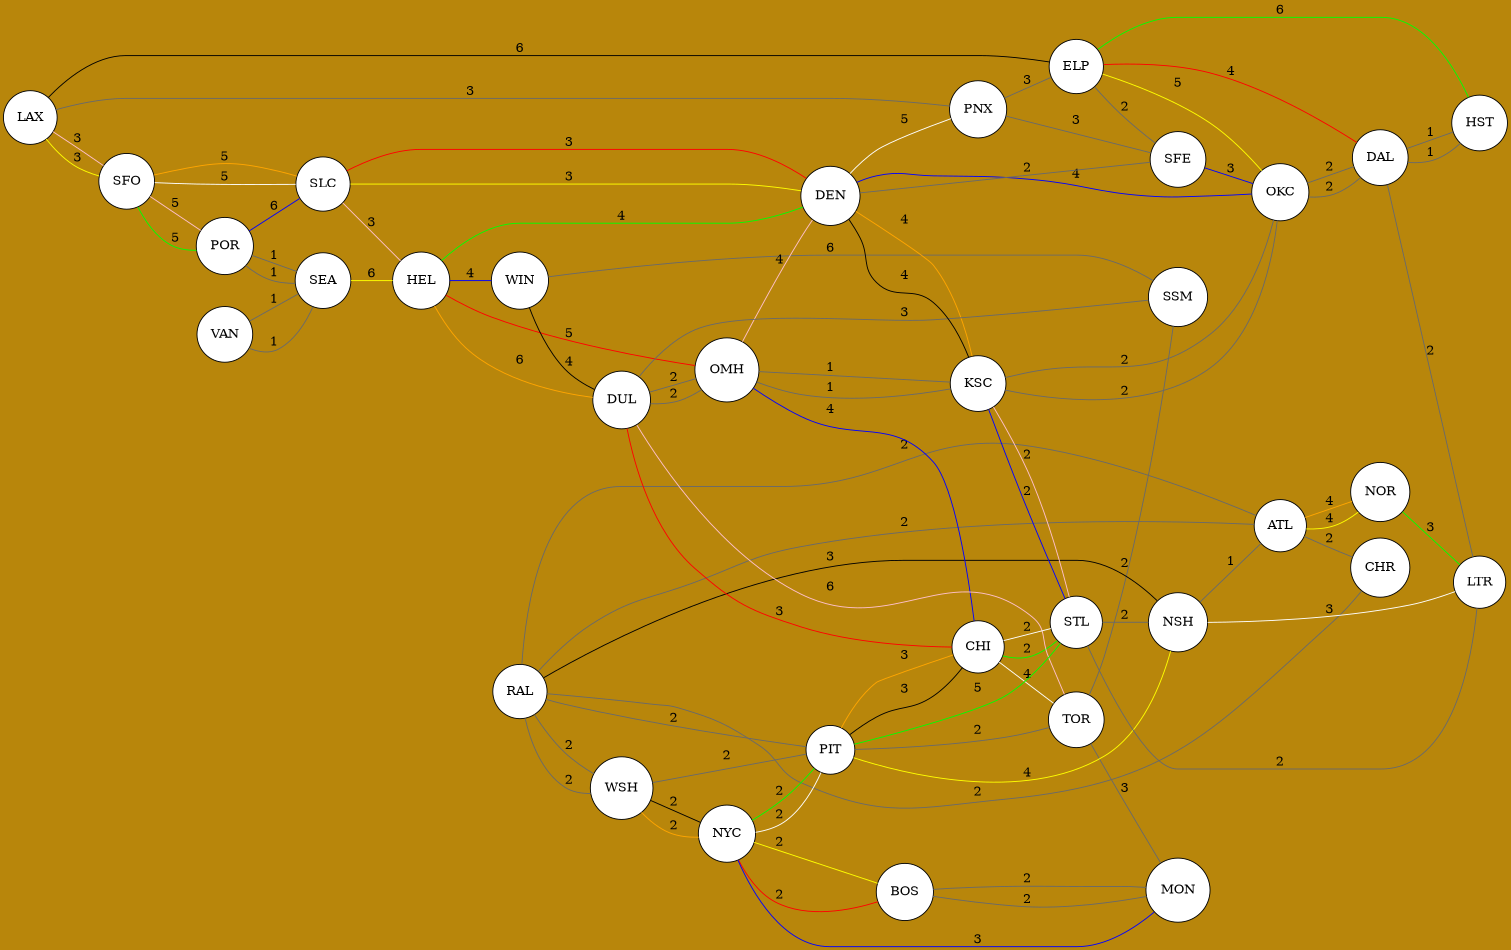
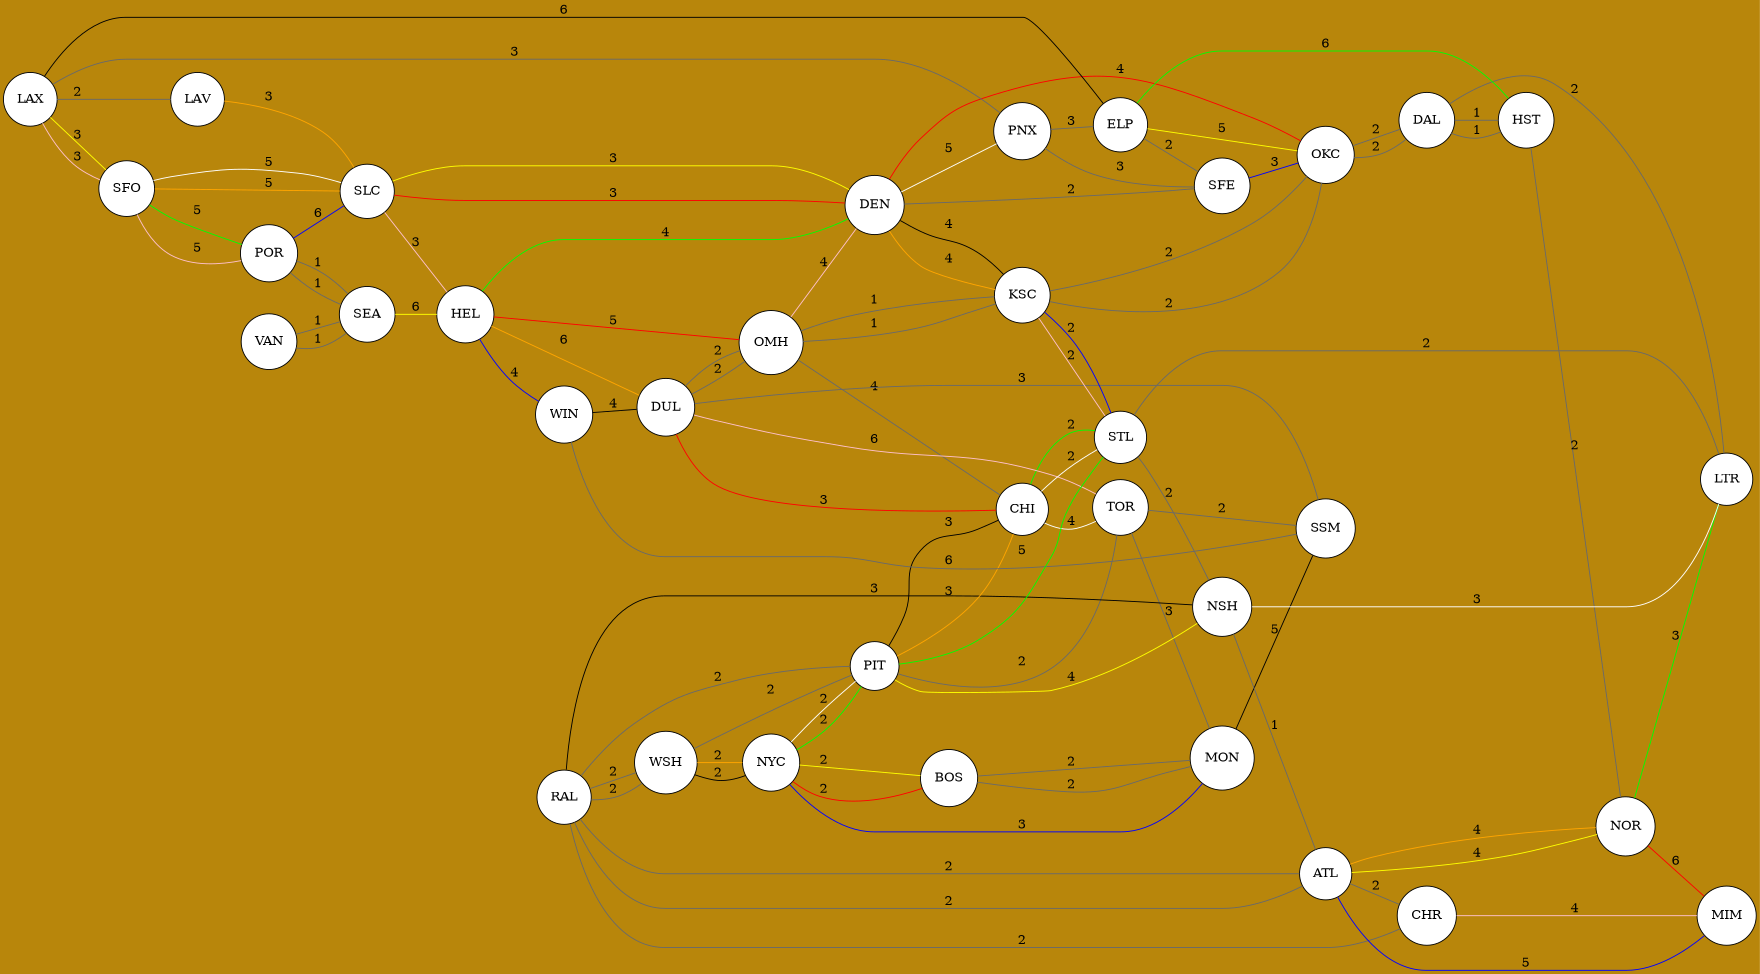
edge "ELP" -- "DAL": removed, label "4"
node "LAV": added
edge "OKC" -- "DEN": color blue -> red
edge "OMH" -- "CHI": color blue -> dimgray
edge "HST" -- "NOR": added, label "2"
edge "SSM" -- "MON": added, label "5"
node "MIM": added
